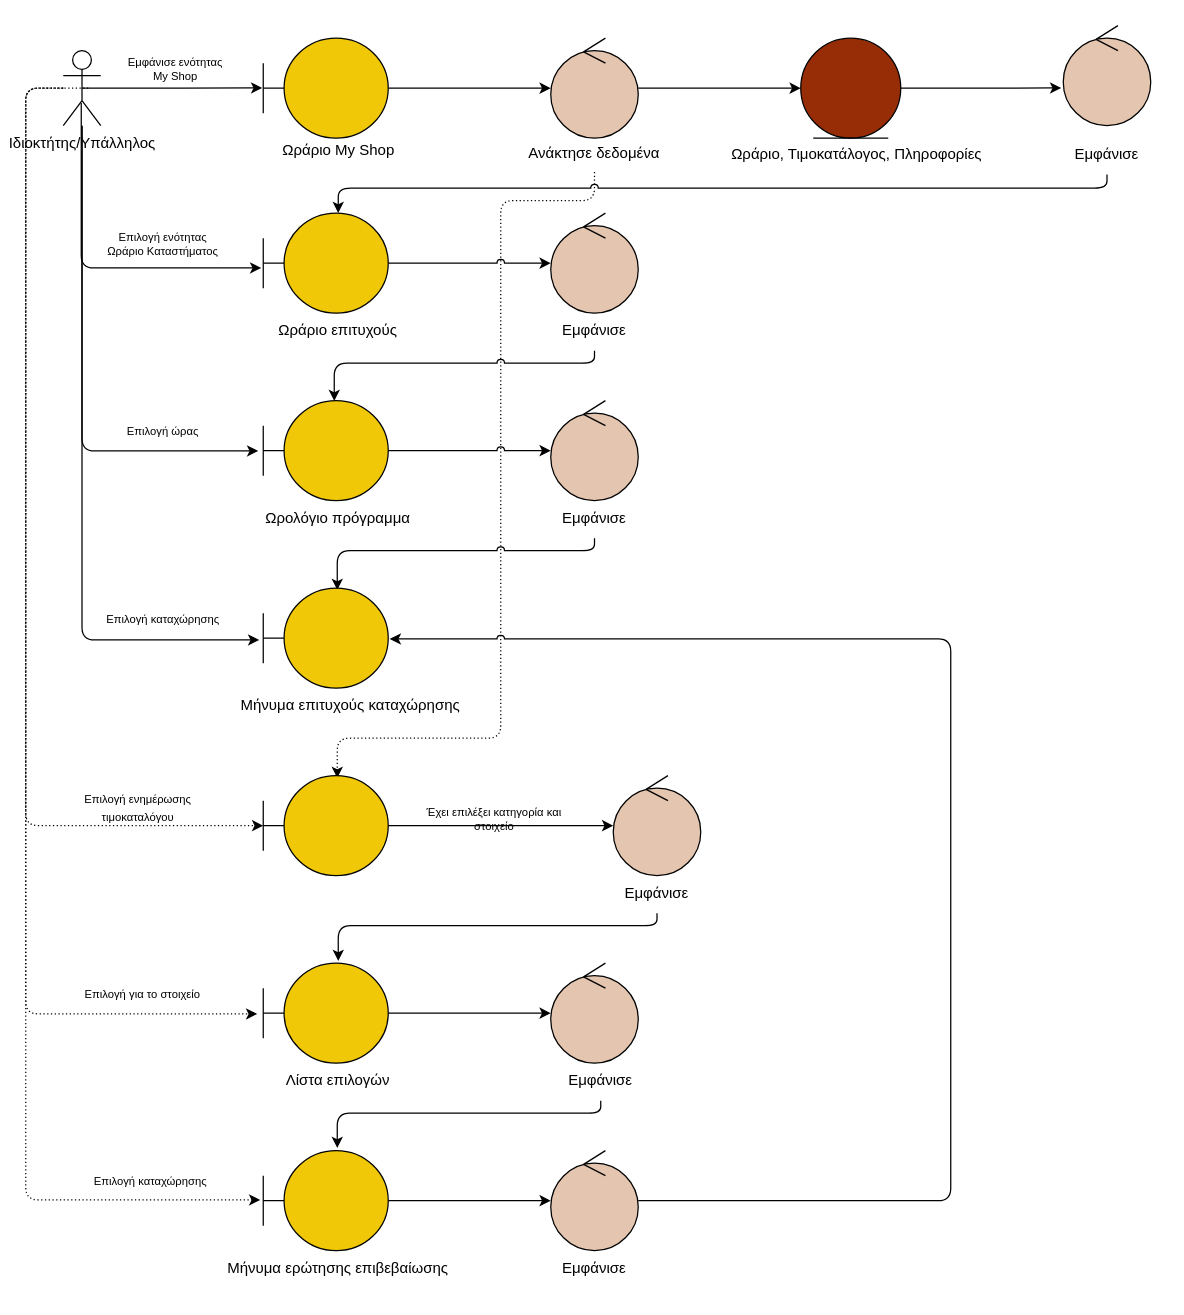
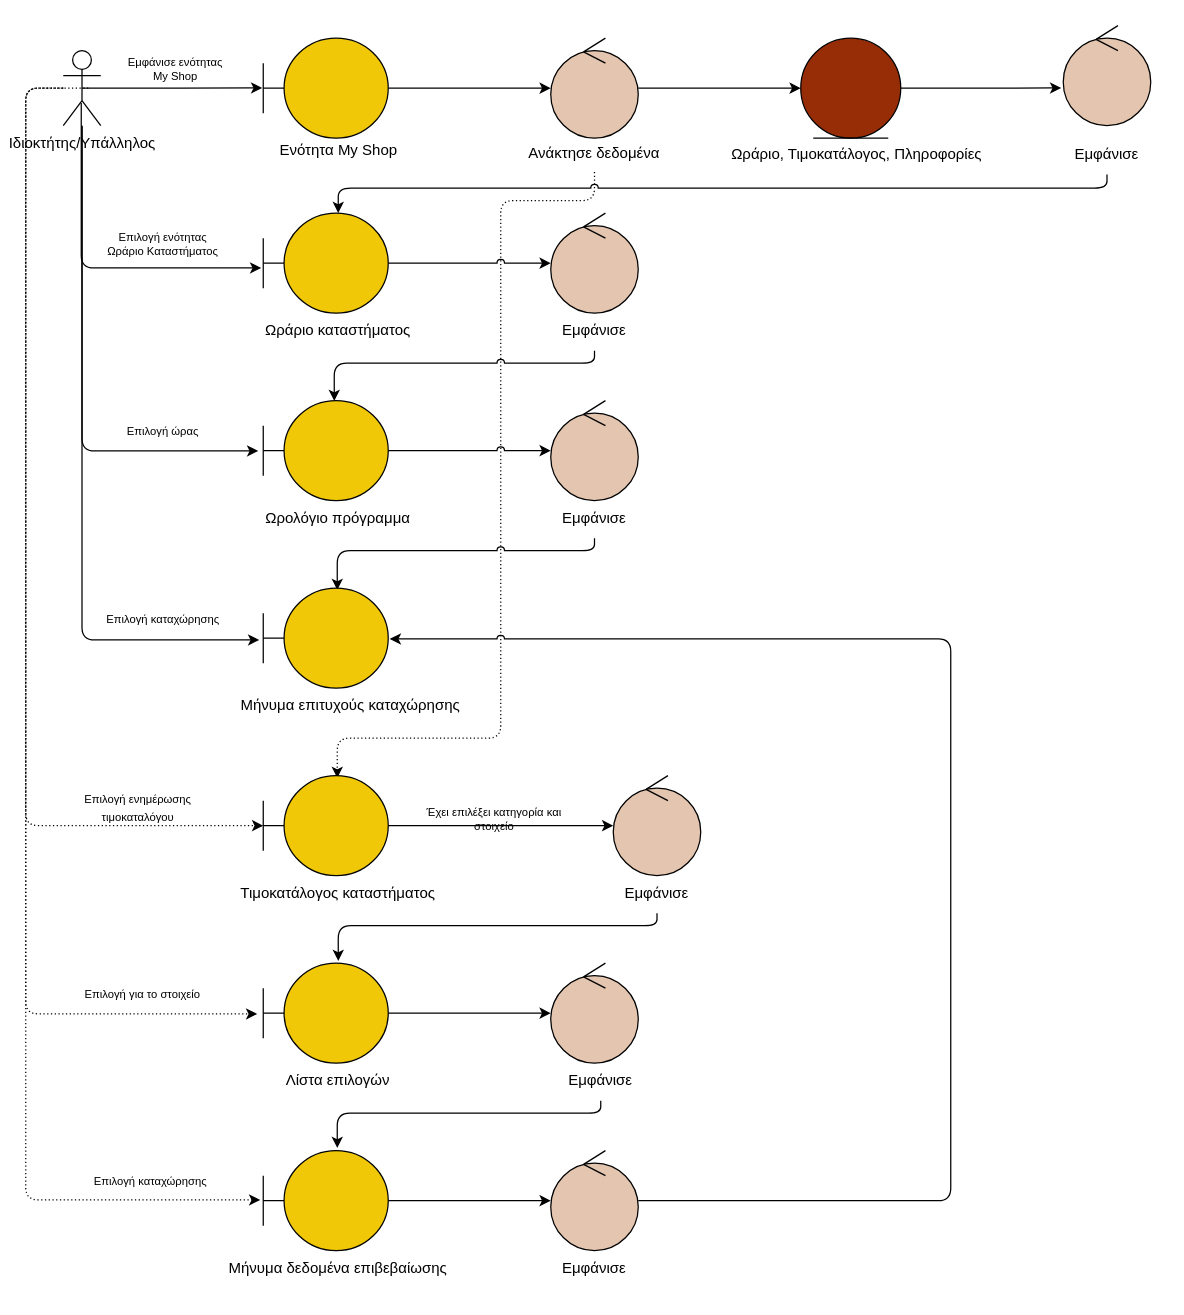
node "Ωράριο My Shop": label "Ωράριο My Shop" -> "Ενότητα My Shop"
node "Ωράριο επιτυχούς": label "Ωράριο επιτυχούς" -> "Ωράριο καταστήματος"
node "Τιμοκατάλογος καταστήματος": added
node "Μήνυμα ερώτησης επιβεβαίωσης": label "Μήνυμα ερώτησης επιβεβαίωσης" -> "Μήνυμα δεδομένα επιβεβαίωσης"
